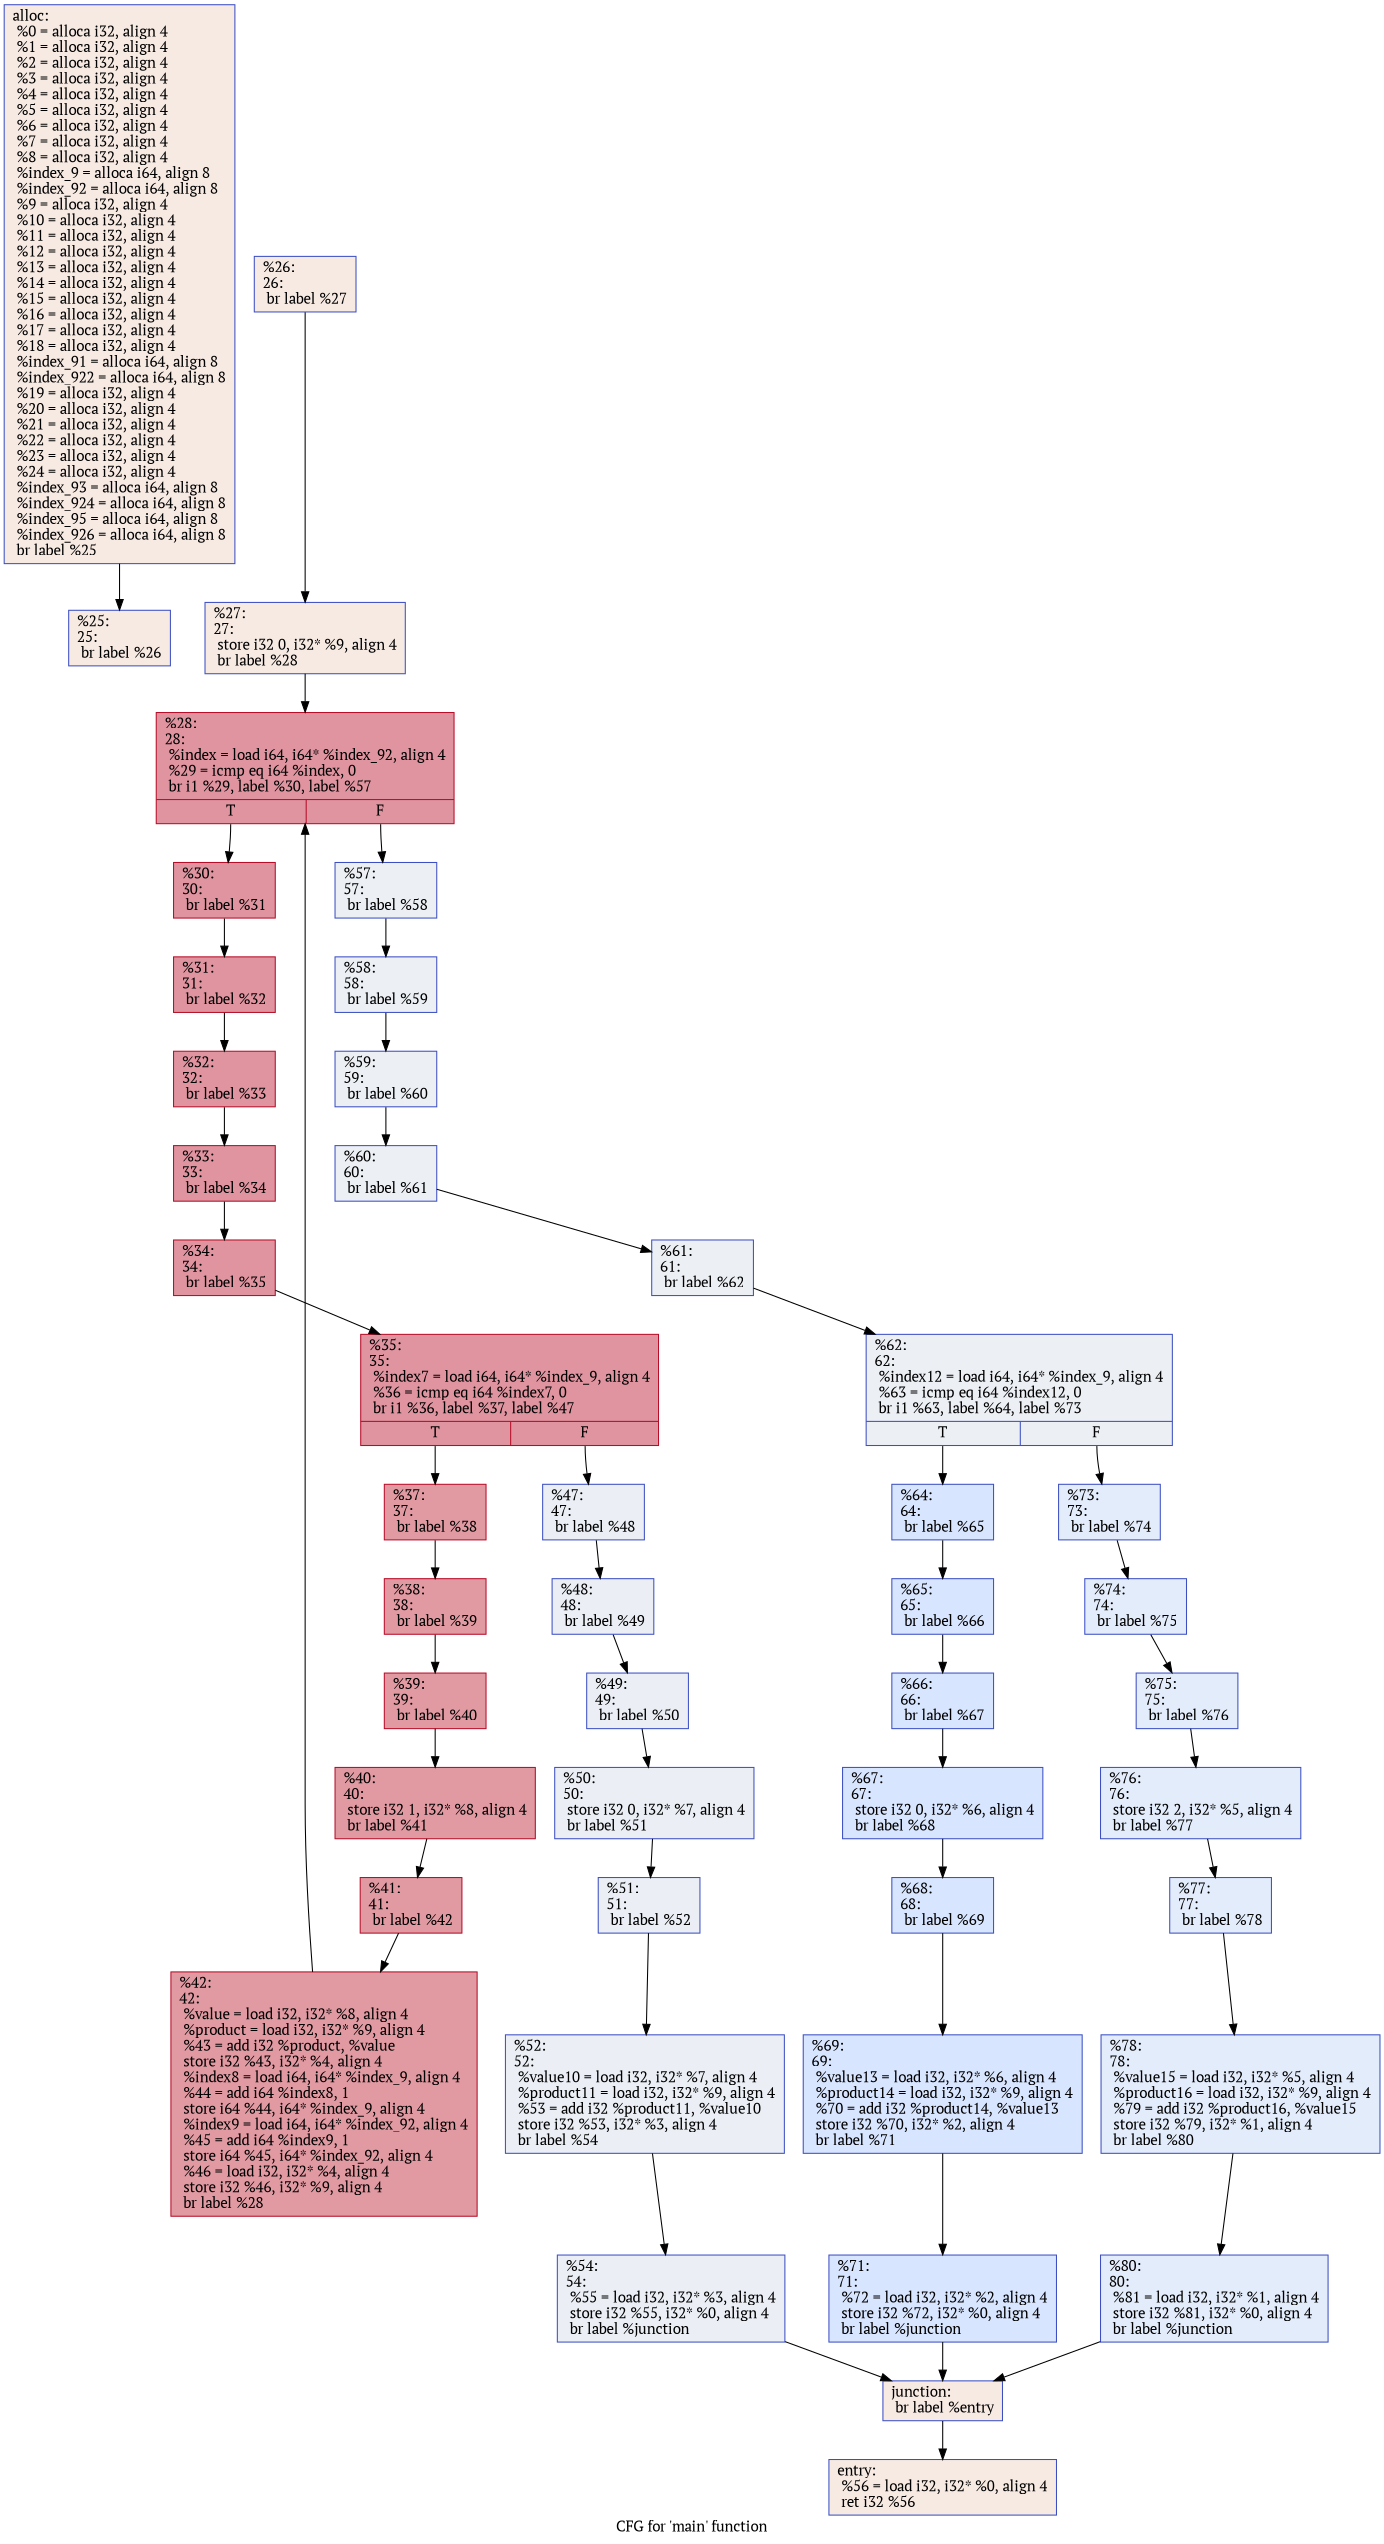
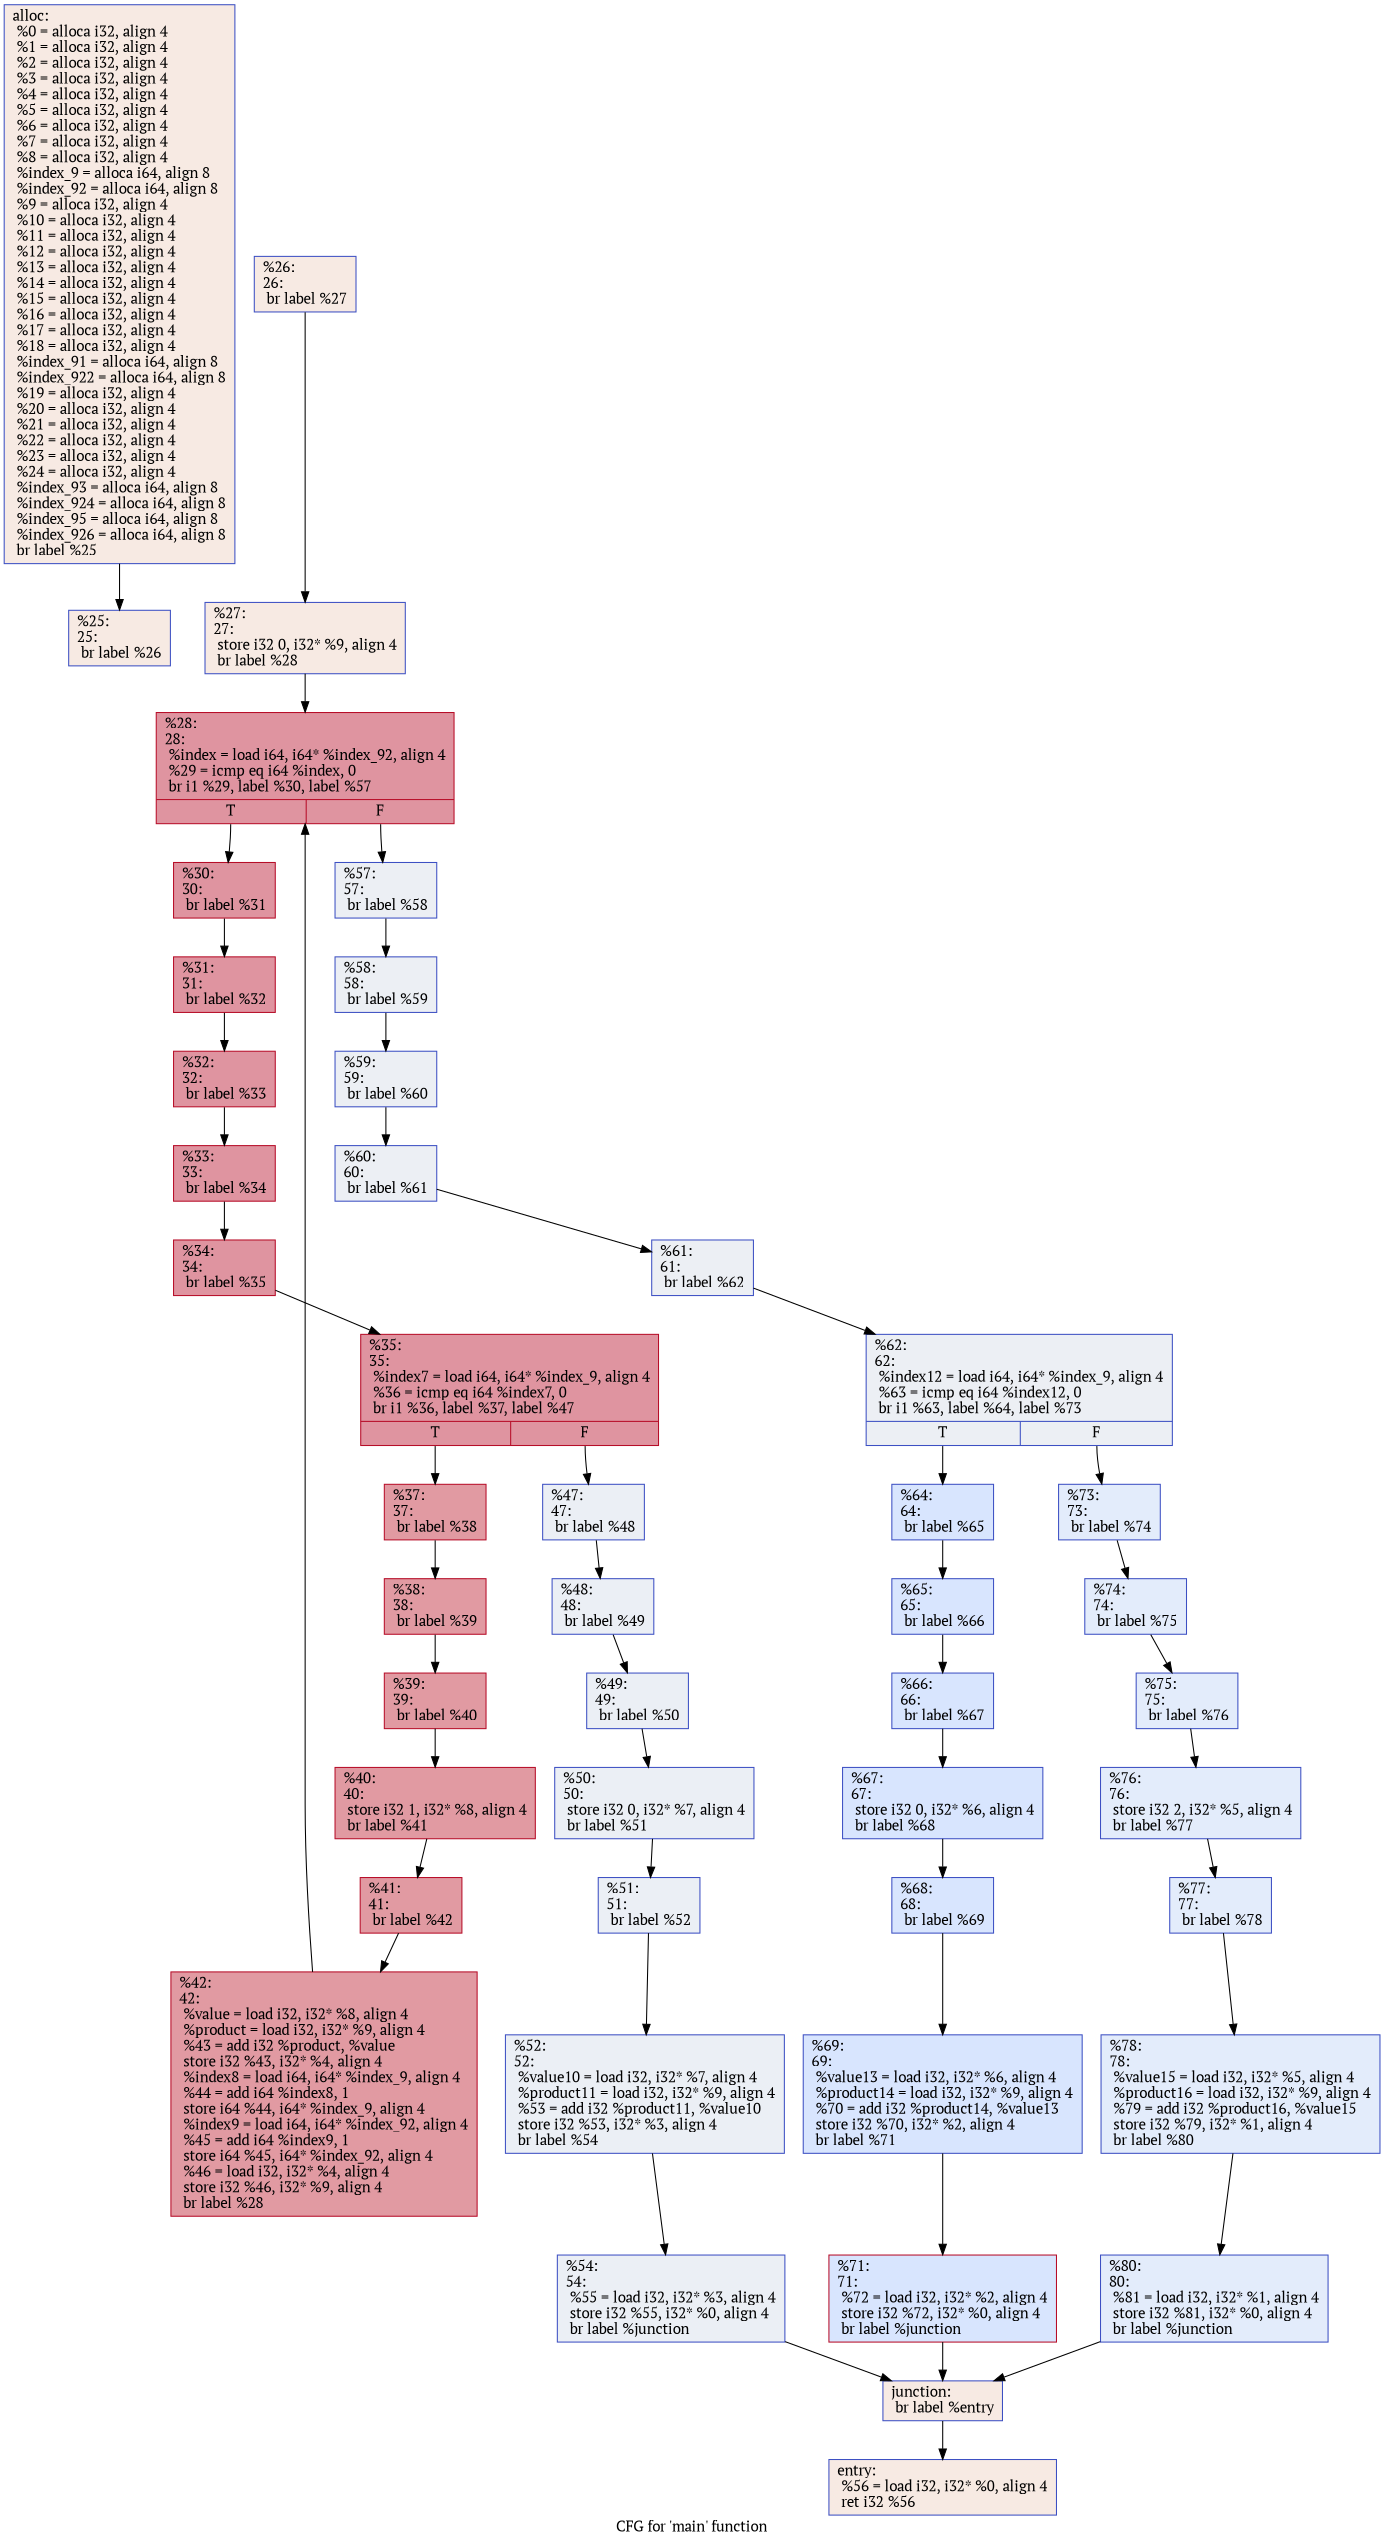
node "%71:": color #3d50c3ff -> #b70d28ff
